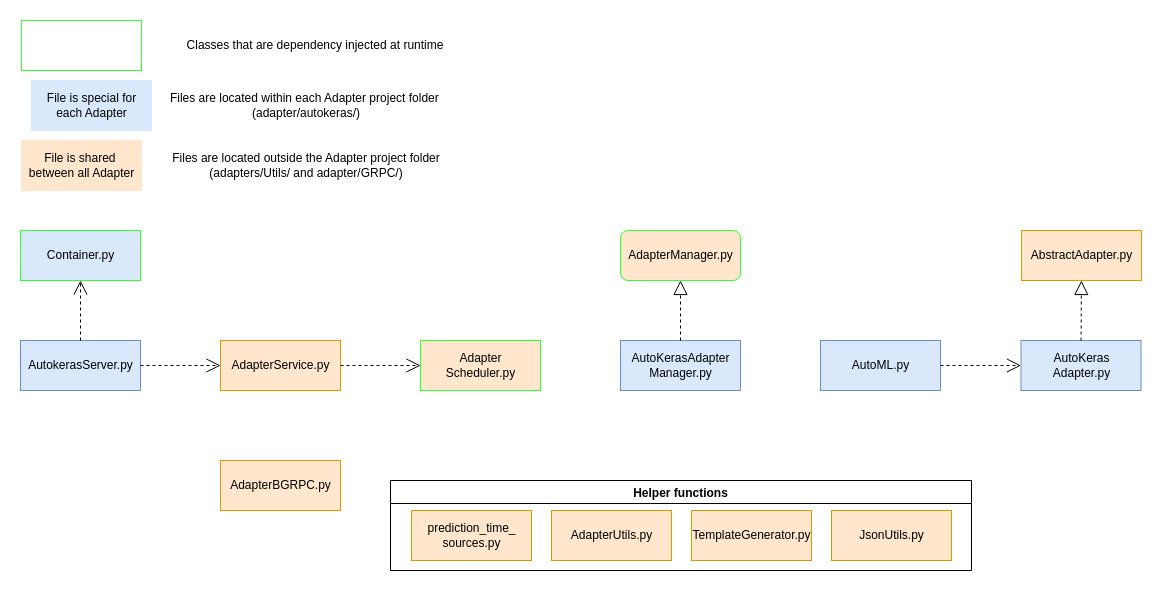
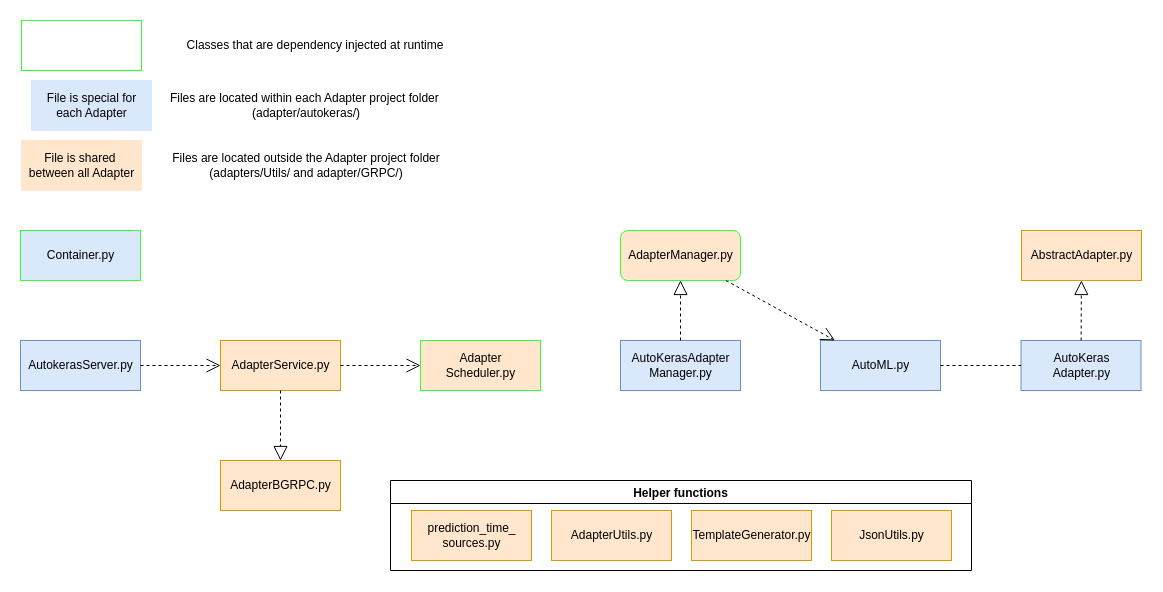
edge "AdapterManager.py" -> "AutoML.py": added
edge "AutokerasServer.py" -> "Container.py": removed
edge "AutoML.py" -> "AutoKeras Adapter.py": arrowhead open -> none
edge "AdapterService.py" -> "AdapterBGRPC.py": added
